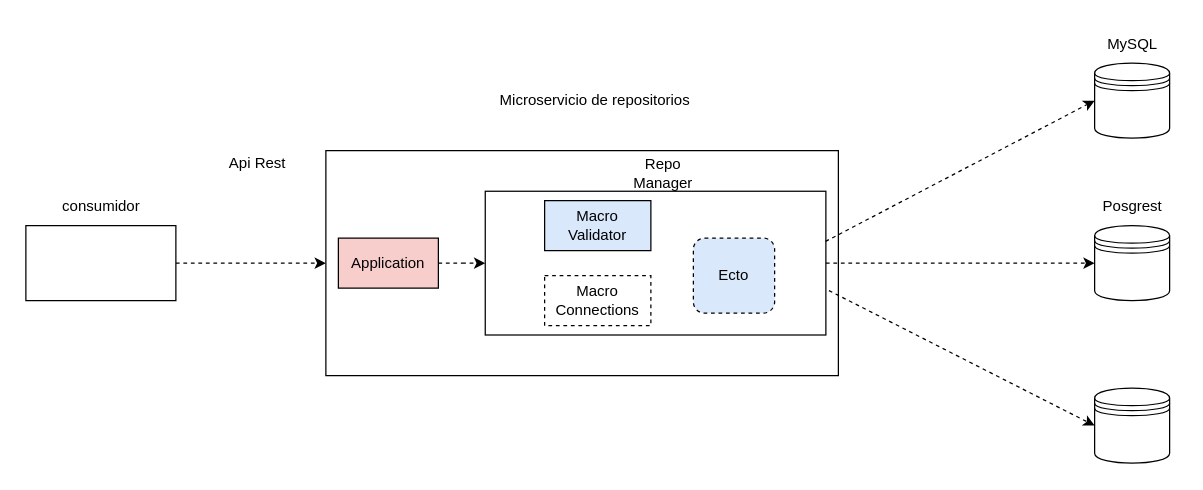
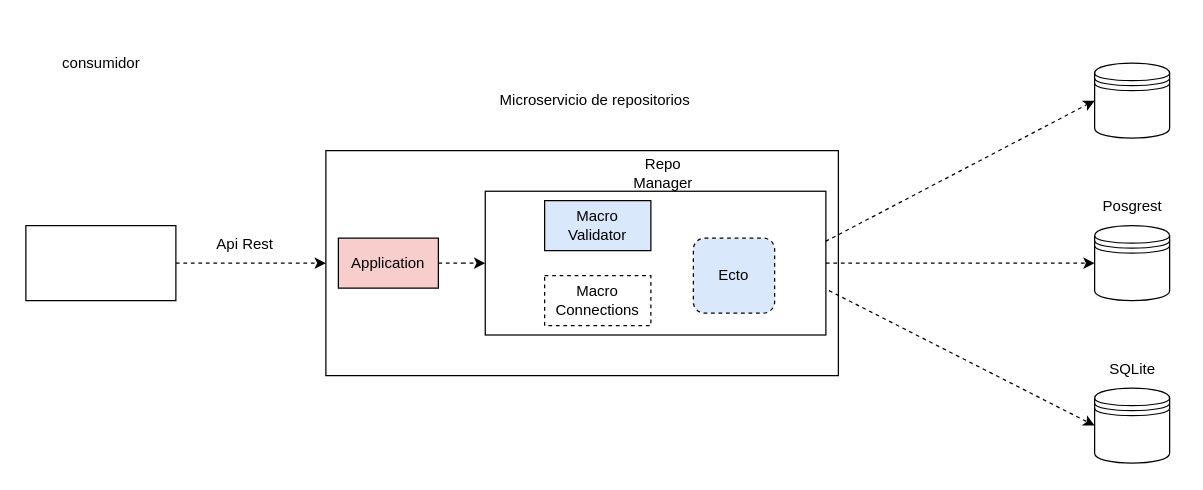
node "MySQL": removed
node "Api Rest": moved (257, 163) -> (244, 244)
node "consumidor": moved (101, 207) -> (101, 63)
node "SQLite": added
